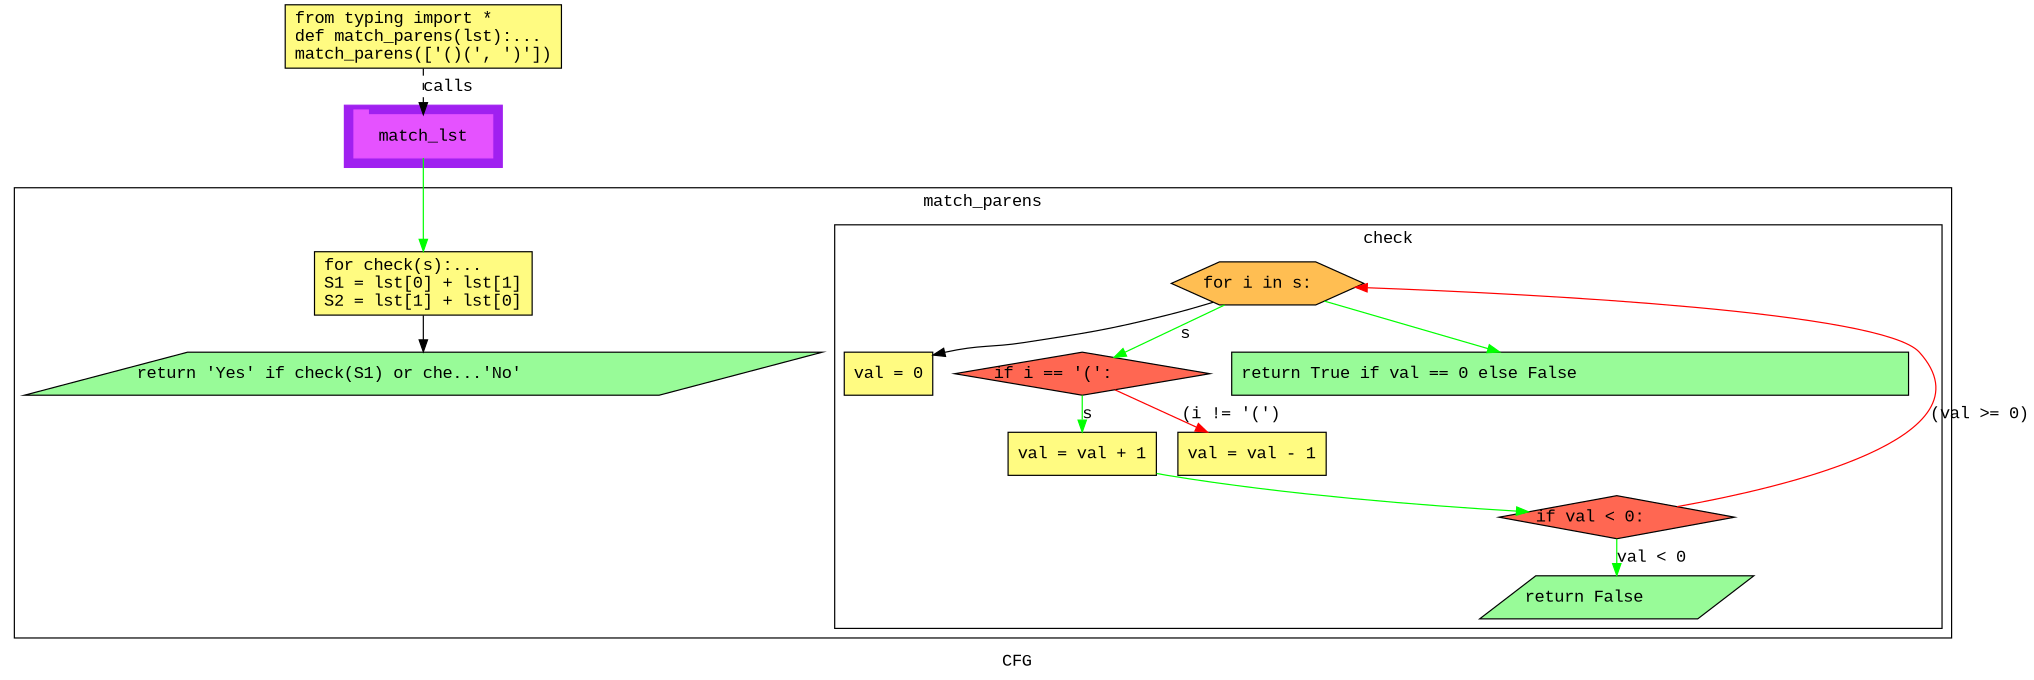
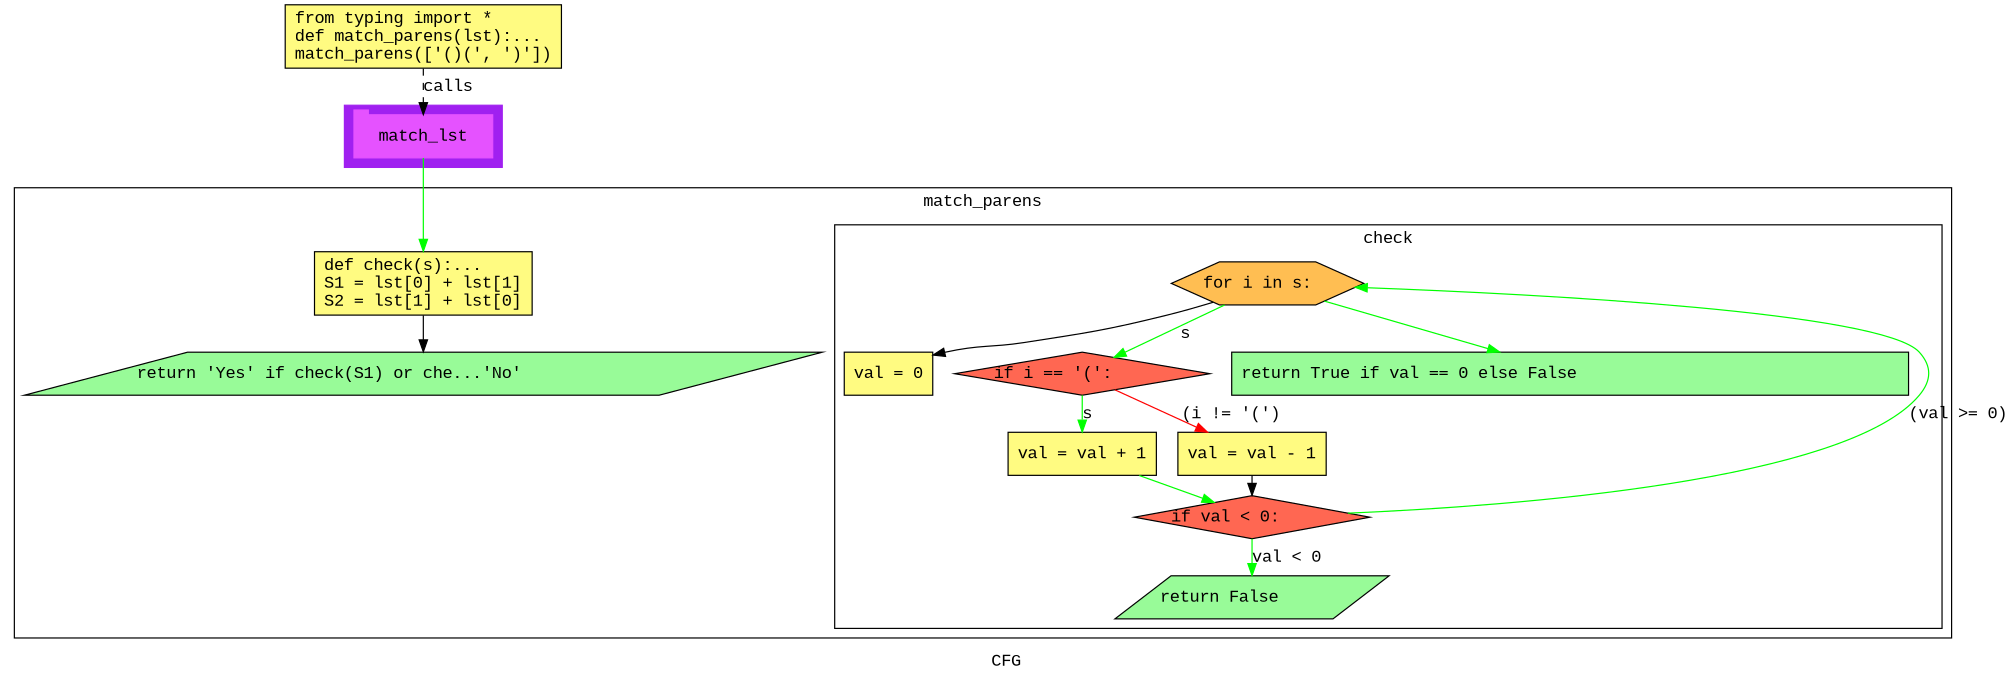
node "for check(s):... S1 = lst[0] + lst[1] S2 = lst[1] + lst[0]": label "for check(s):... S1 = lst[0] + lst[1] S2 = lst[1] + lst[0]" -> "def check(s):... S1 = lst[0] + lst[1] S2 = lst[1] + lst[0]"
edge "if val < 0:" -> "for i in s:": color red -> green
edge "val = val - 1" -> "if val < 0:": added
